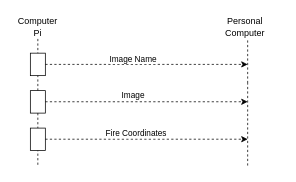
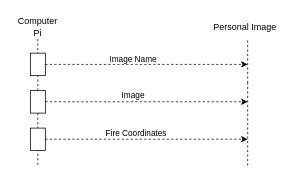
node "Personal Computer": label "Personal Computer" -> "Personal Image"
